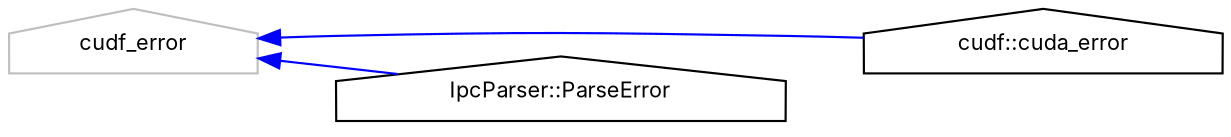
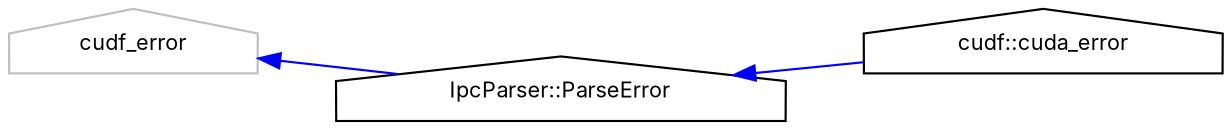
edge "cudf::cuda_error" -> "cudf_error": now "cudf::cuda_error" -> "IpcParser::ParseError"
